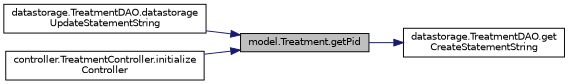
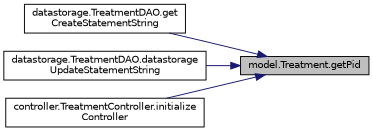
edge "model.Treatment.getPid" -> "datastorage.TreatmentDAO.get CreateStatementString": reversed
